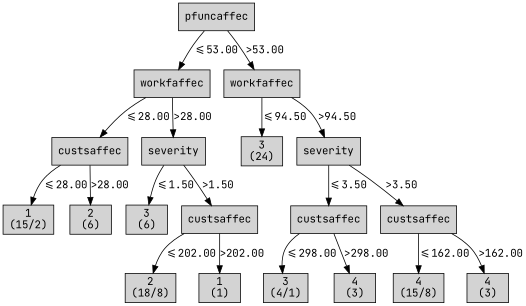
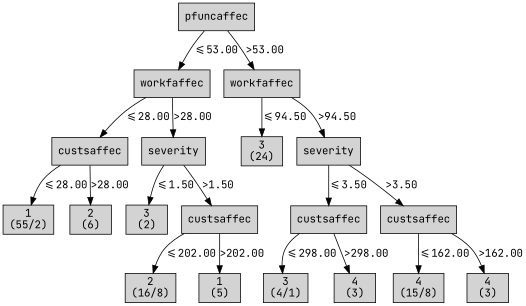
node "1 (15/2)": label "1 (15/2)" -> "1 (55/2)"
node "3 (6)": label "3 (6)" -> "3 (2)"
node "2 (18/8)": label "2 (18/8)" -> "2 (16/8)"
node "1 (1)": label "1 (1)" -> "1 (5)"
